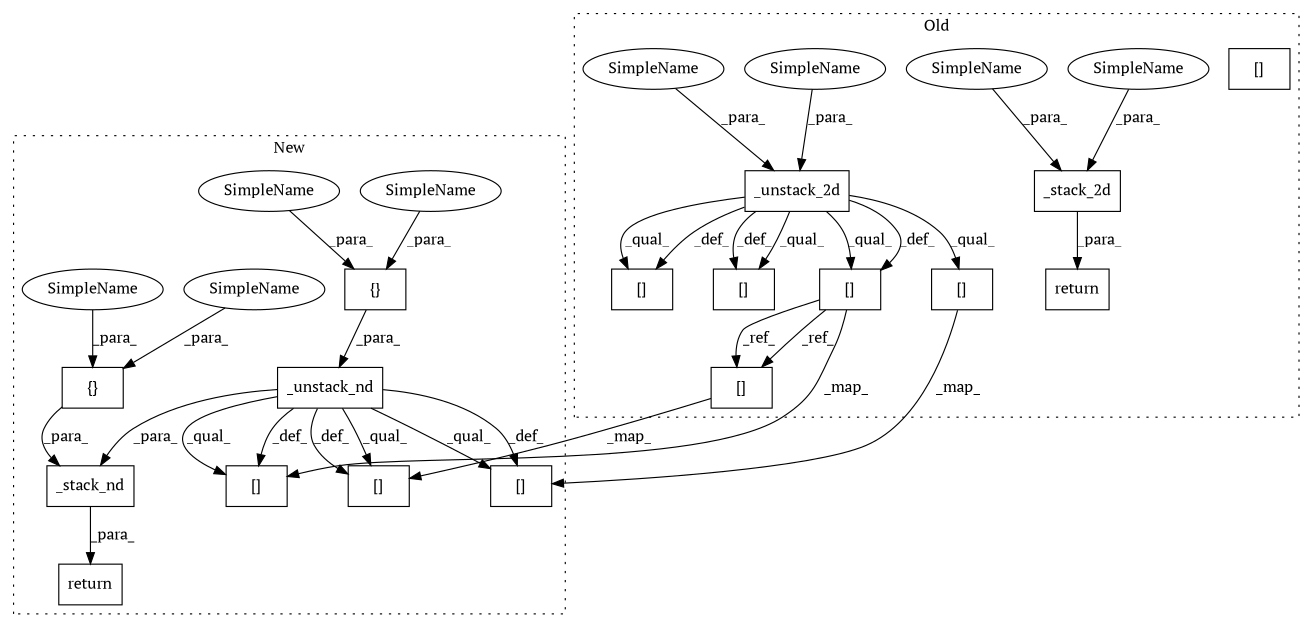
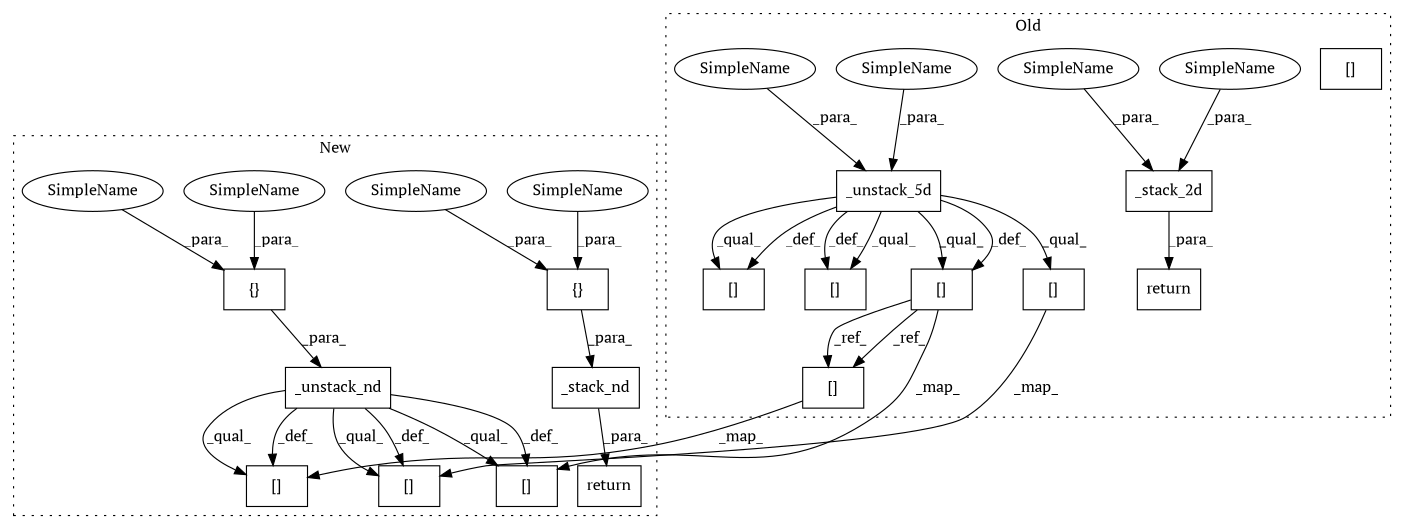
node "_unstack_2d": label "_unstack_2d" -> "_unstack_5d"
edge "_unstack_nd" -> "_stack_nd": removed, label "_para_"
